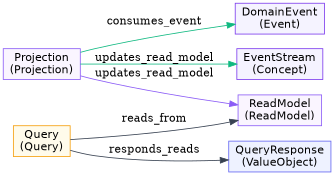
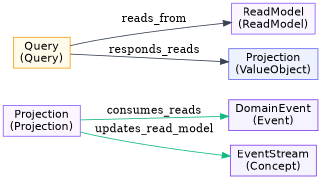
edge "Projection (Projection)" -> "DomainEvent (Event)": label "consumes_event" -> "consumes_reads"
edge "Projection (Projection)" -> "ReadModel (ReadModel)": removed, label "updates_read_model"
node "QueryResponse (ValueObject)": label "QueryResponse (ValueObject)" -> "Projection (ValueObject)"
